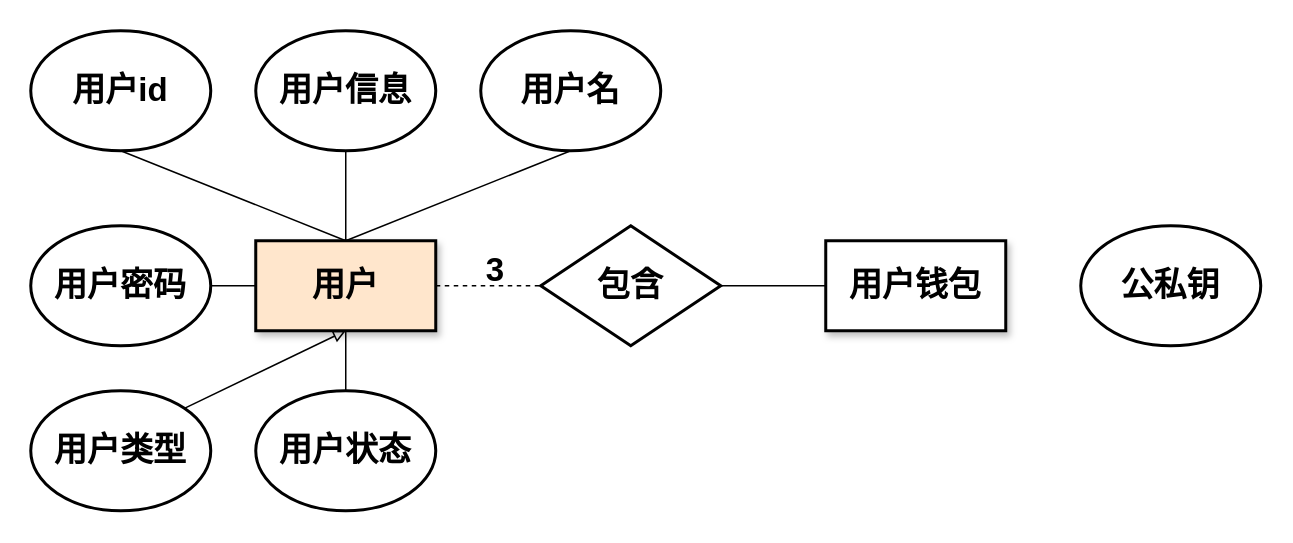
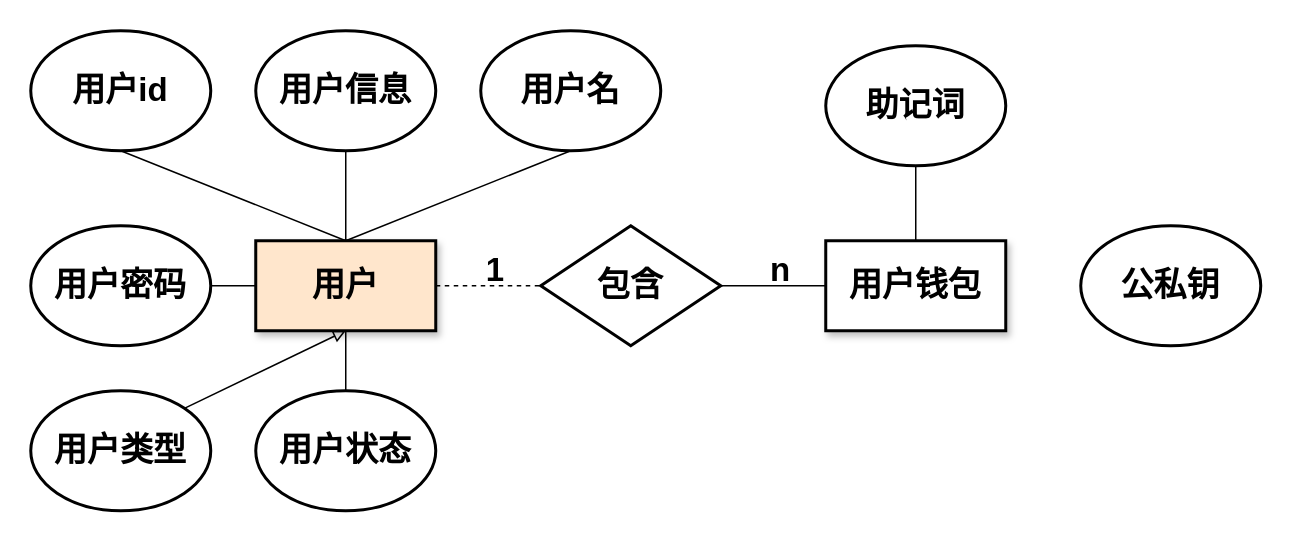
node "助记词": added
edge "助记词" -- "用户钱包": added
node "3": label "3" -> "1"
node "n": added
